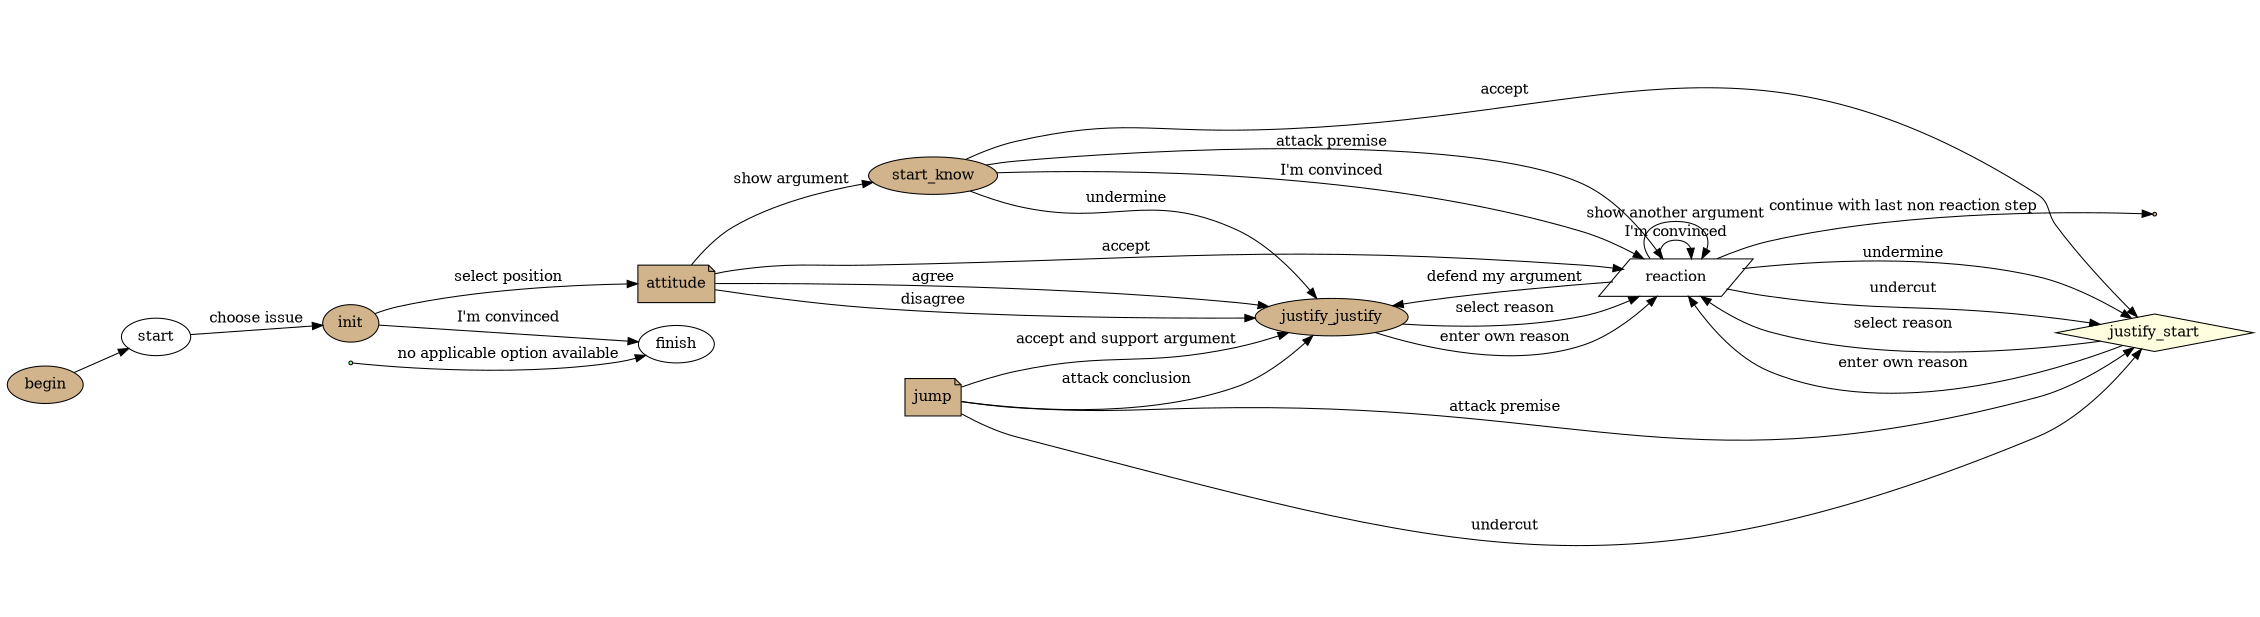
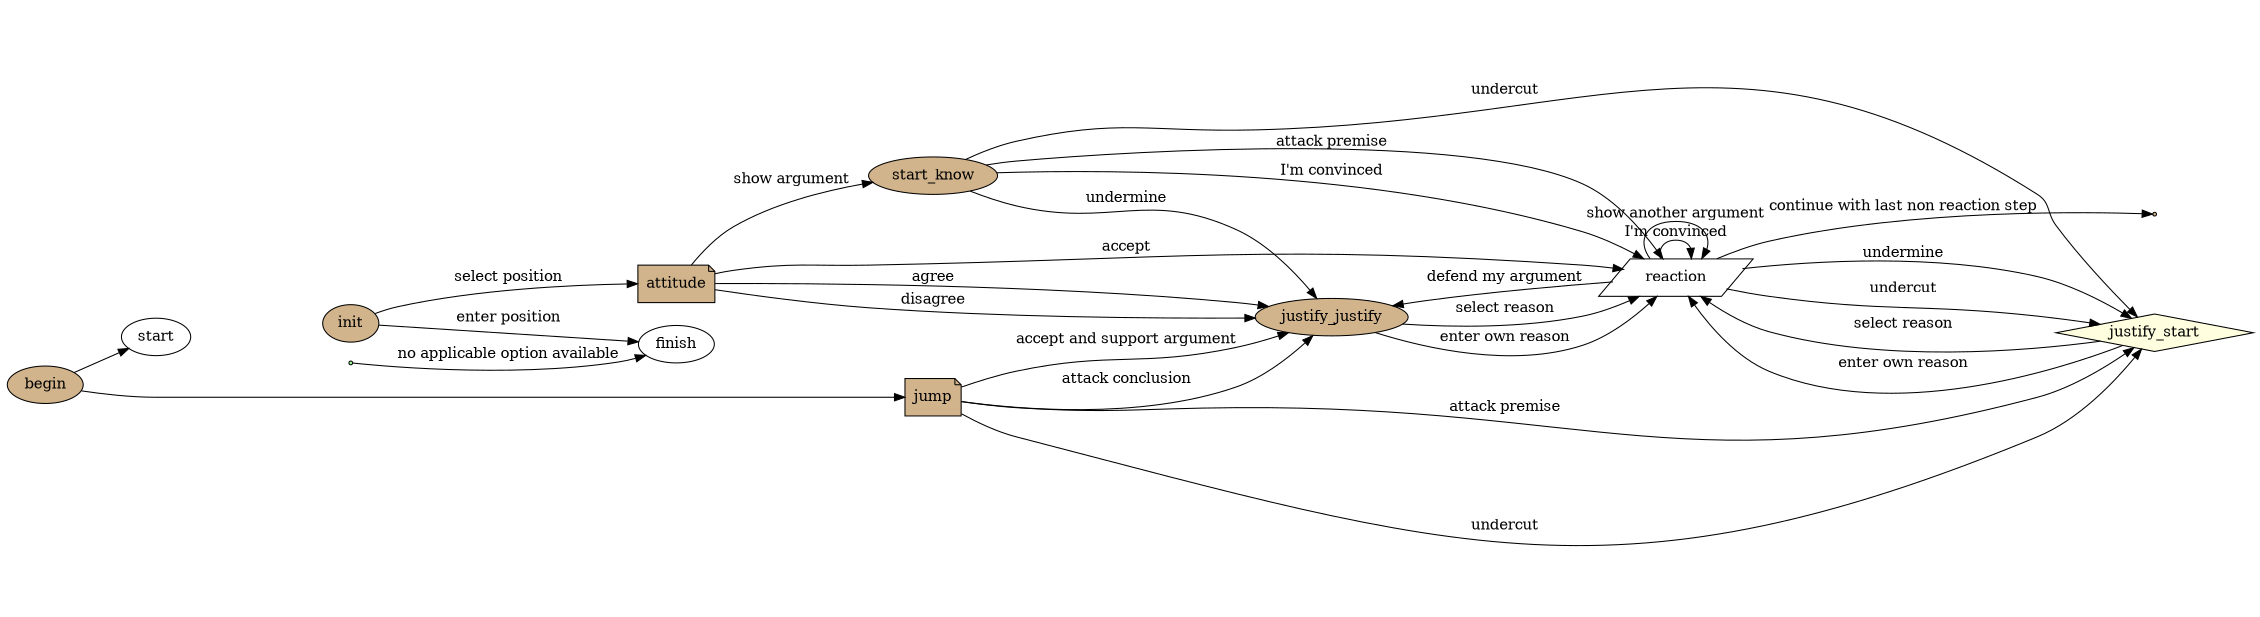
edge "start_know" -> "justify_start": label "accept" -> "undercut"
edge "init" -> "finish": label "I'm convinced" -> "enter position"
edge "start" -> "init": removed, label "choose issue"
edge "begin" -> "jump": added
